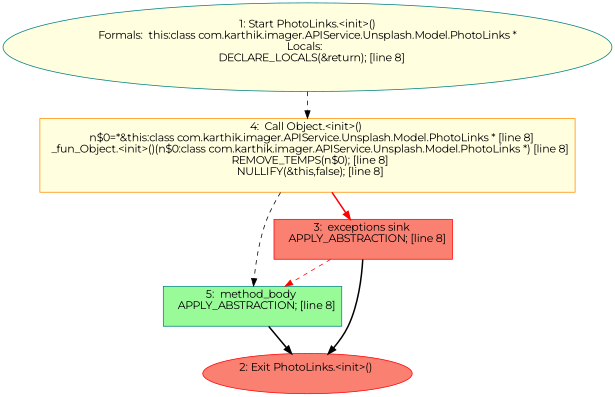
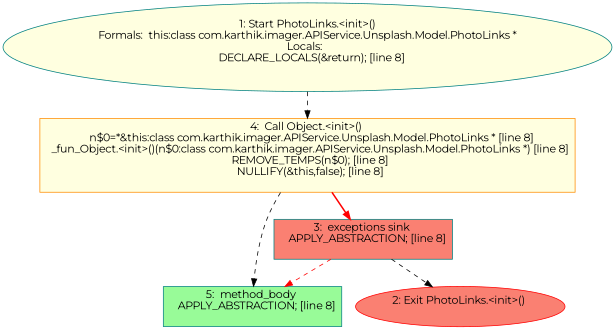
node "3:  exceptions sink APPLY_ABSTRACTION; [line 8]": color red -> teal
edge "3:  exceptions sink APPLY_ABSTRACTION; [line 8]" -> "2: Exit PhotoLinks.<init>()": style bold -> dashed
edge "5:  method_body APPLY_ABSTRACTION; [line 8]" -> "2: Exit PhotoLinks.<init>()": removed
